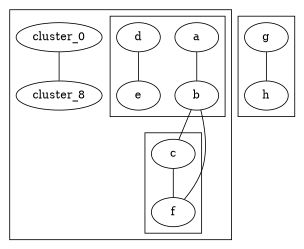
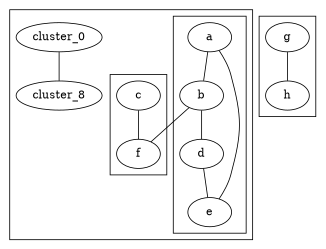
edge "b" -- "c": now "b" -- "d"
edge "a" -- "e": added
